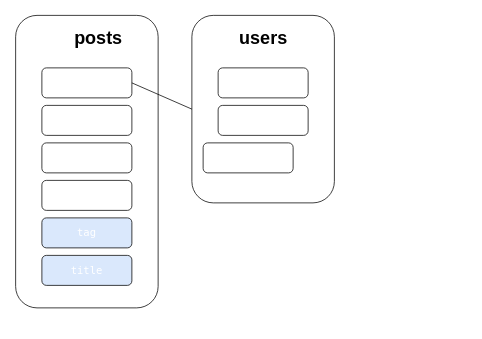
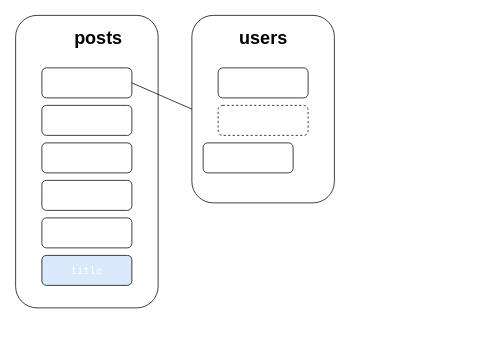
node "id": style solid -> dashed
node "tag": fillcolor #dae8fc -> #ffffff
